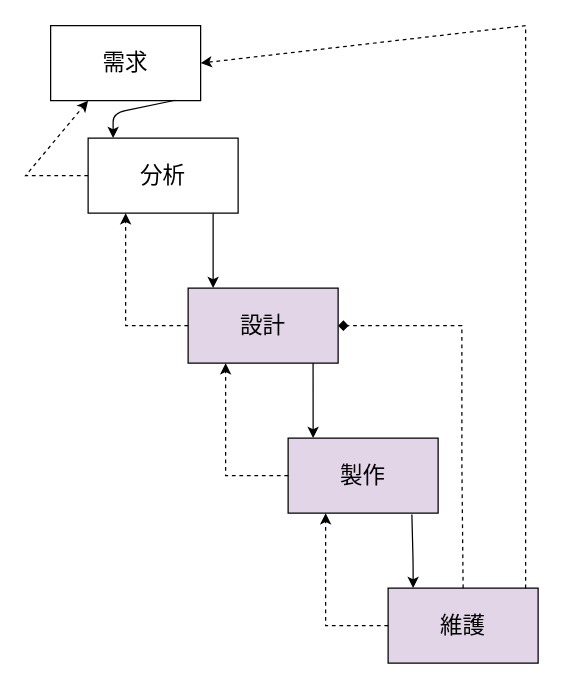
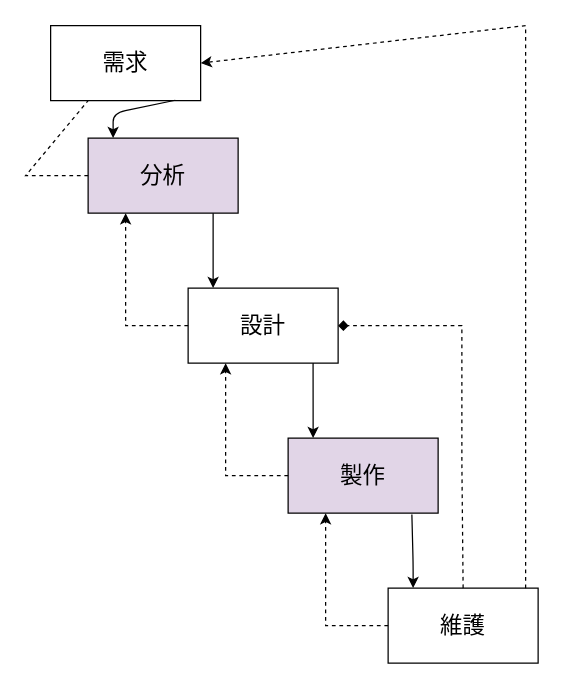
edge "分析" -> "需求": arrowhead classic -> none
node "分析": fillcolor #ffffff -> #e1d5e7
node "設計": fillcolor #e1d5e7 -> #ffffff
node "維護": fillcolor #e1d5e7 -> #ffffff
